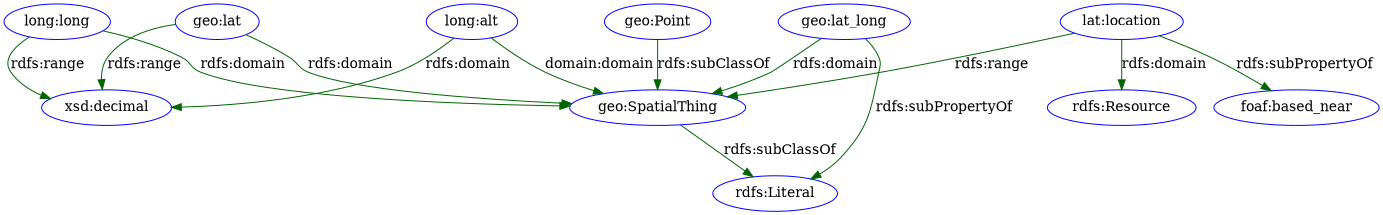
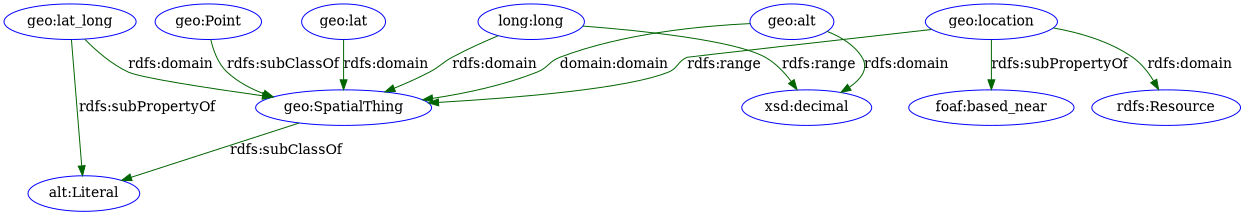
node "long:alt": label "long:alt" -> "geo:alt"
node "lat:location": label "lat:location" -> "geo:location"
edge "geo:lat" -> "xsd:decimal": removed, label "rdfs:range"
node "rdfs:Literal": label "rdfs:Literal" -> "alt:Literal"
